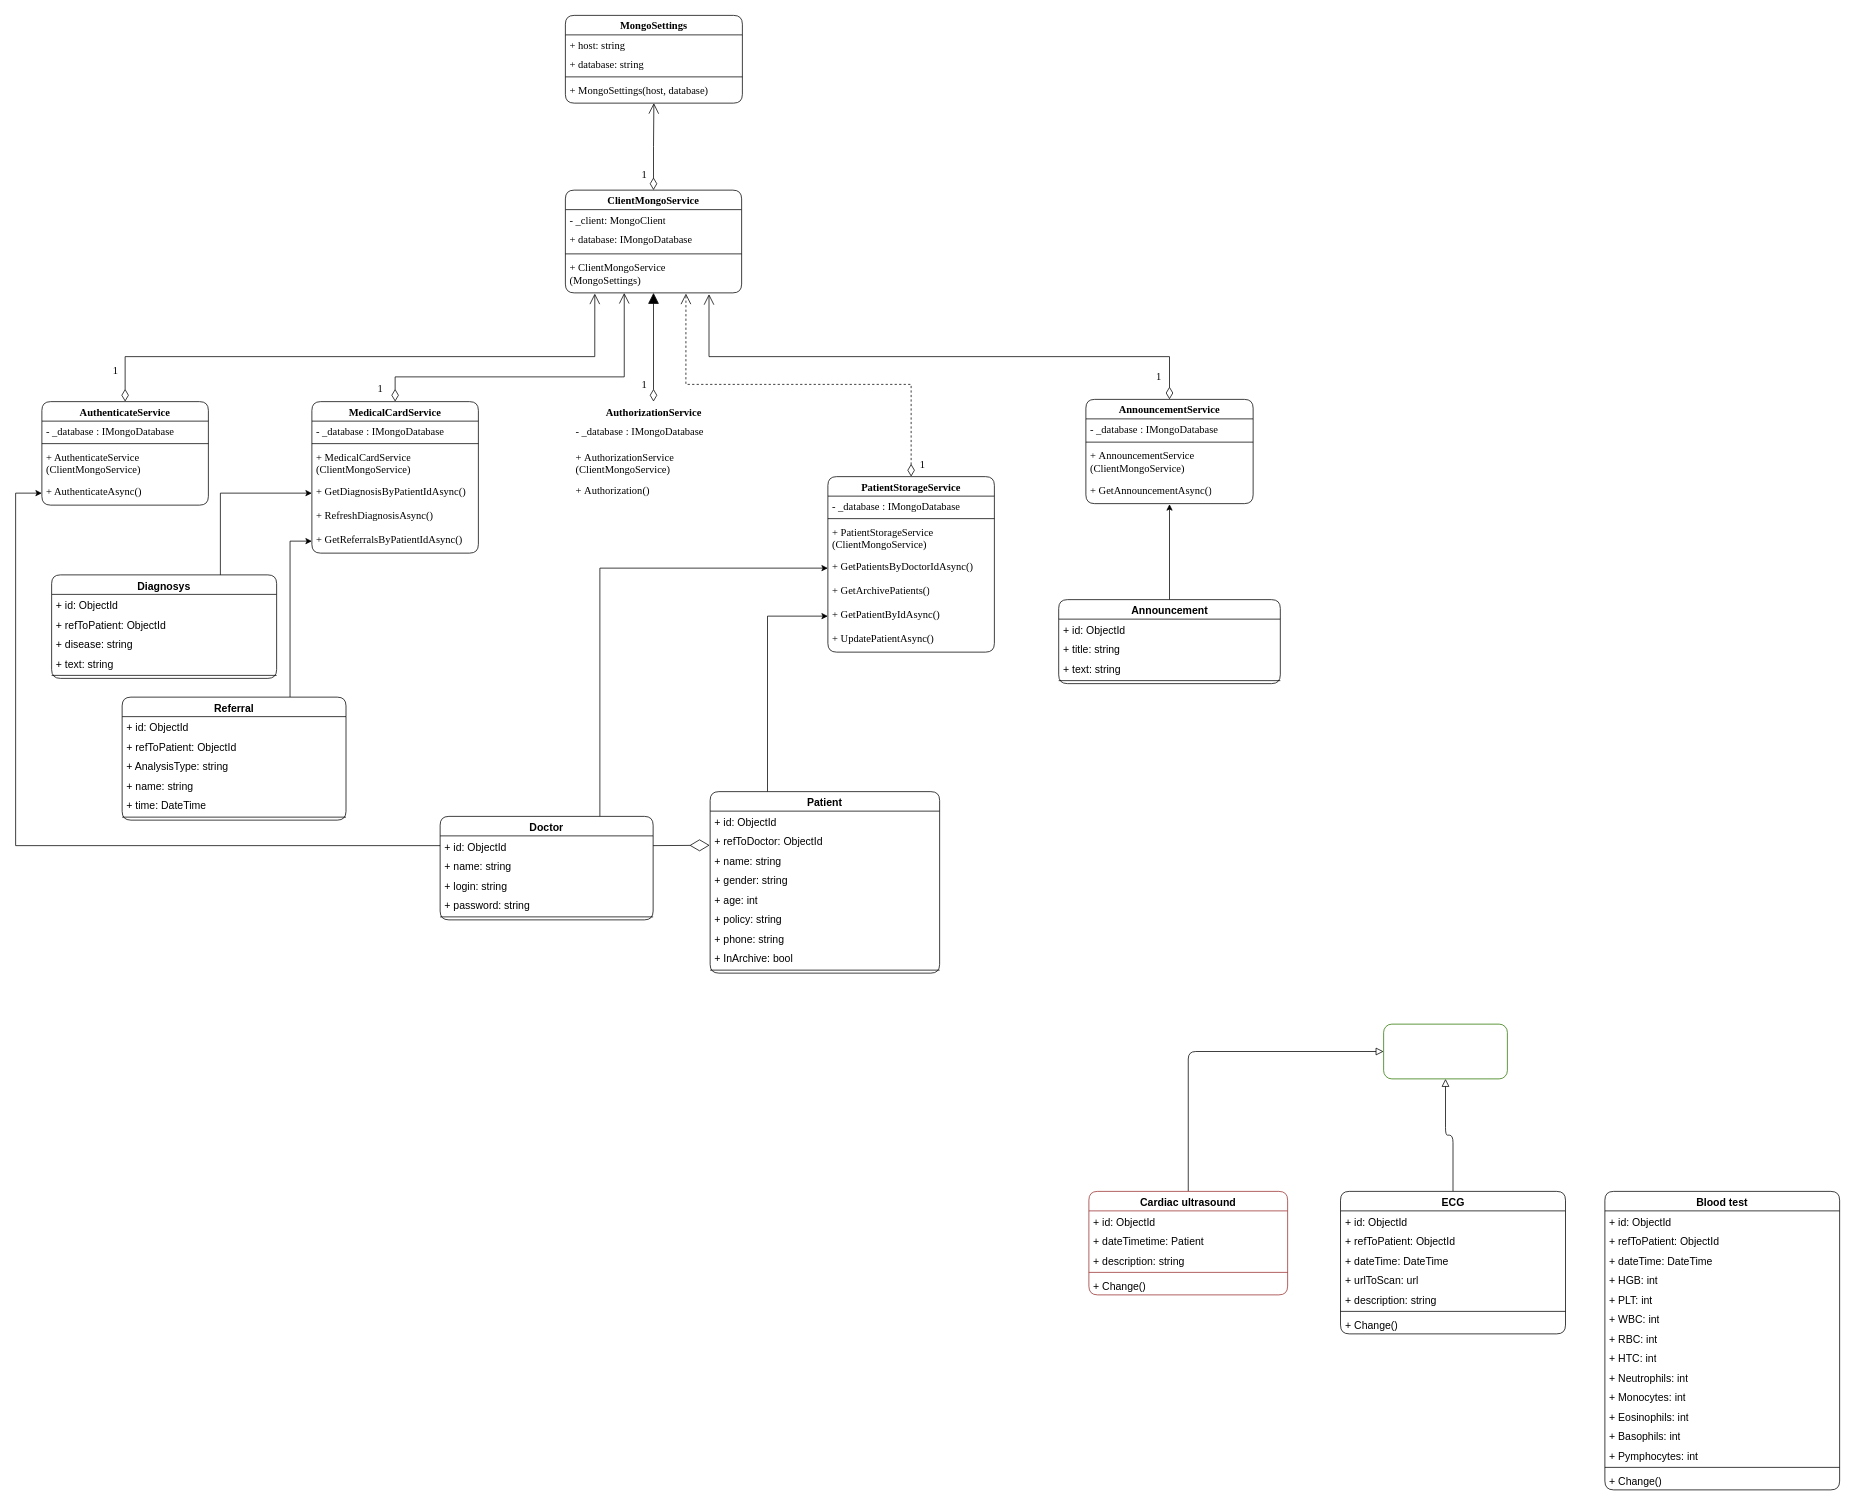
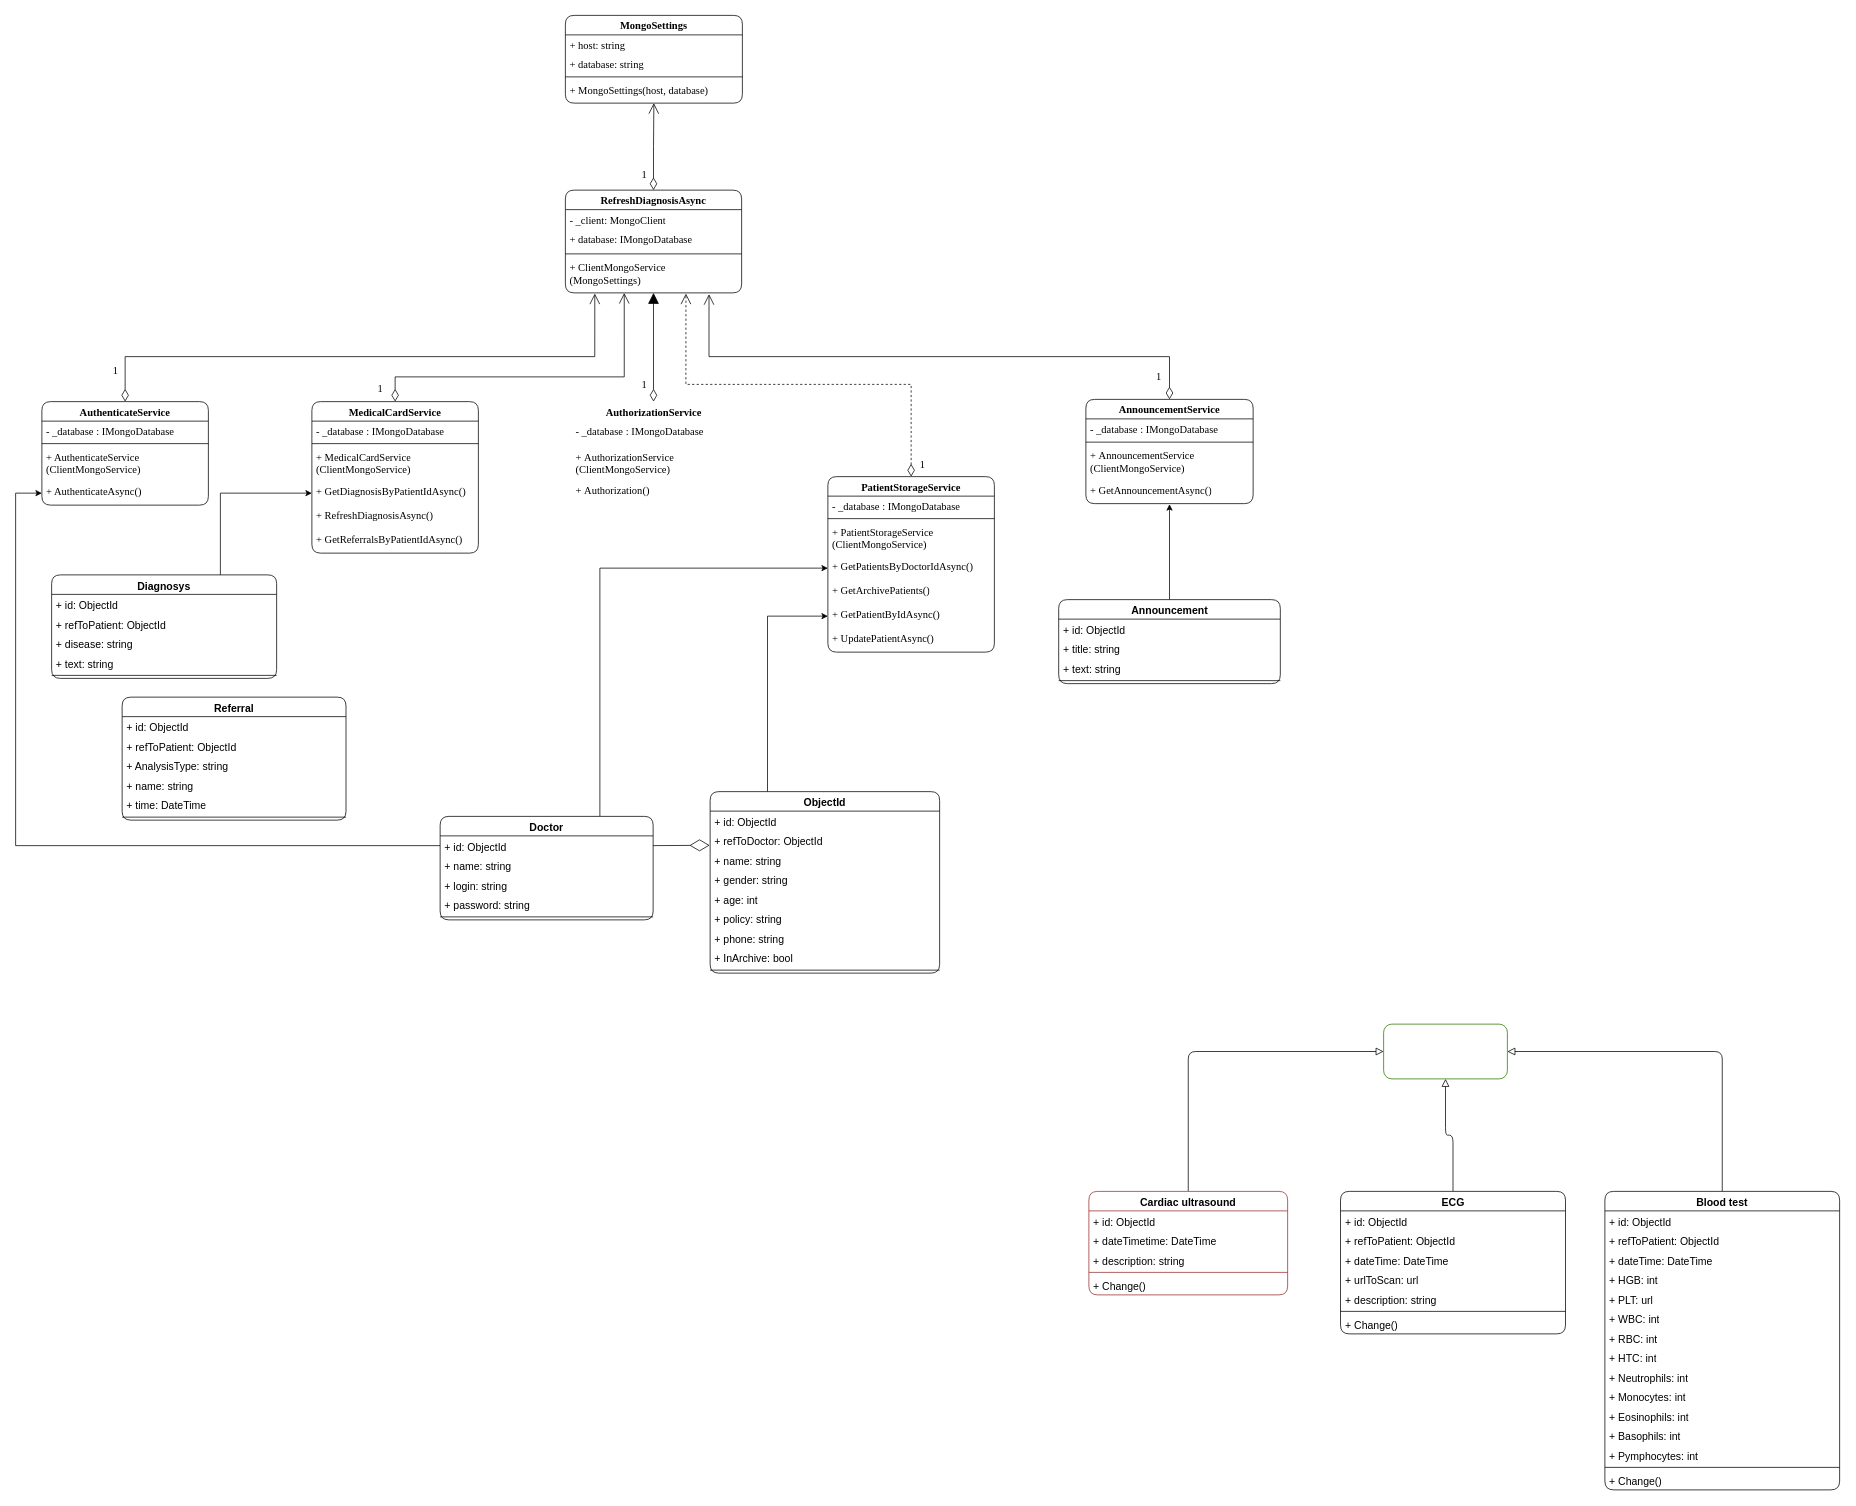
node "ClientMongoService": label "ClientMongoService" -> "RefreshDiagnosisAsync"
edge "Referral" -> "+ GetReferralsByPatientIdAsync()": removed
node "Patient": label "Patient" -> "ObjectId"
edge "Blood test" -> "«interface»Analysis": added
node "+ dateTimetime: Patient": label "+ dateTimetime: Patient" -> "+ dateTimetime: DateTime"
node "+ PLT: int": label "+ PLT: int" -> "+ PLT: url"
